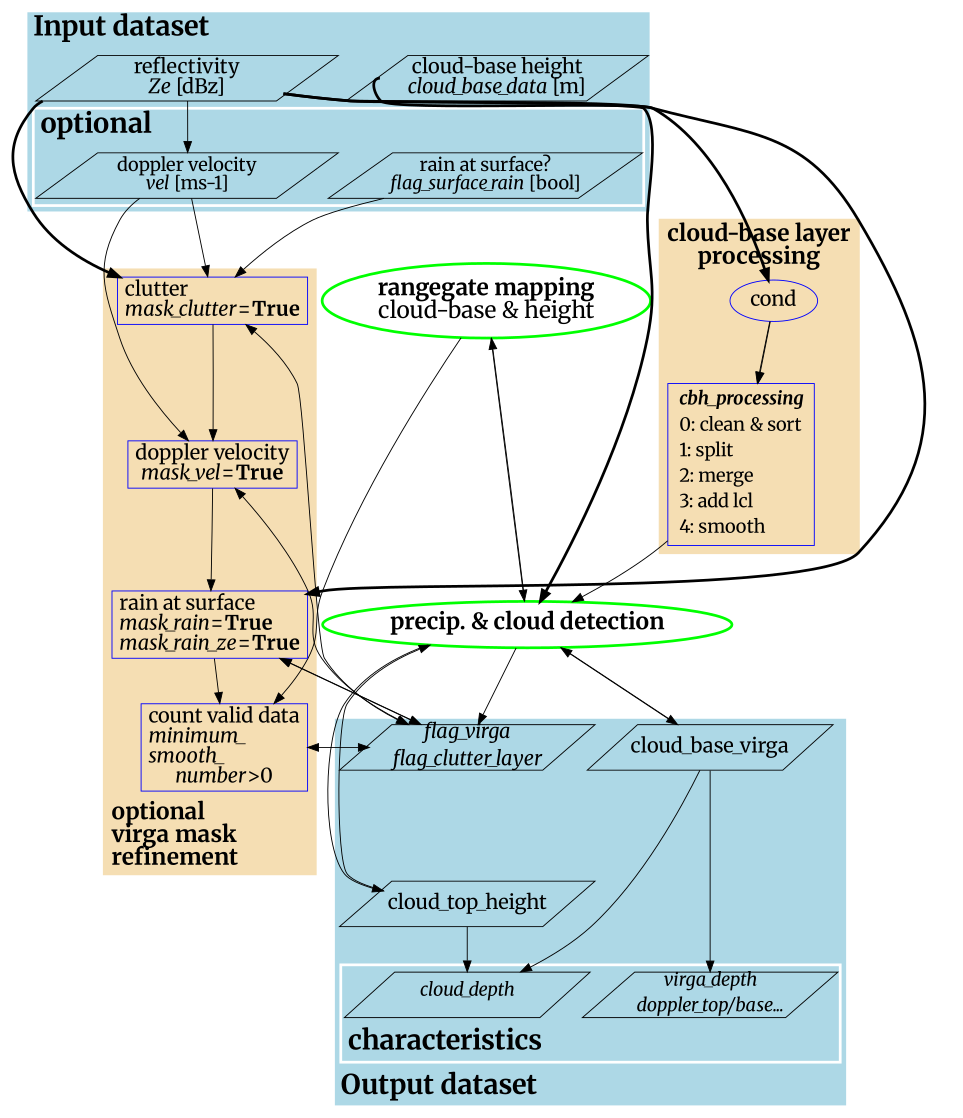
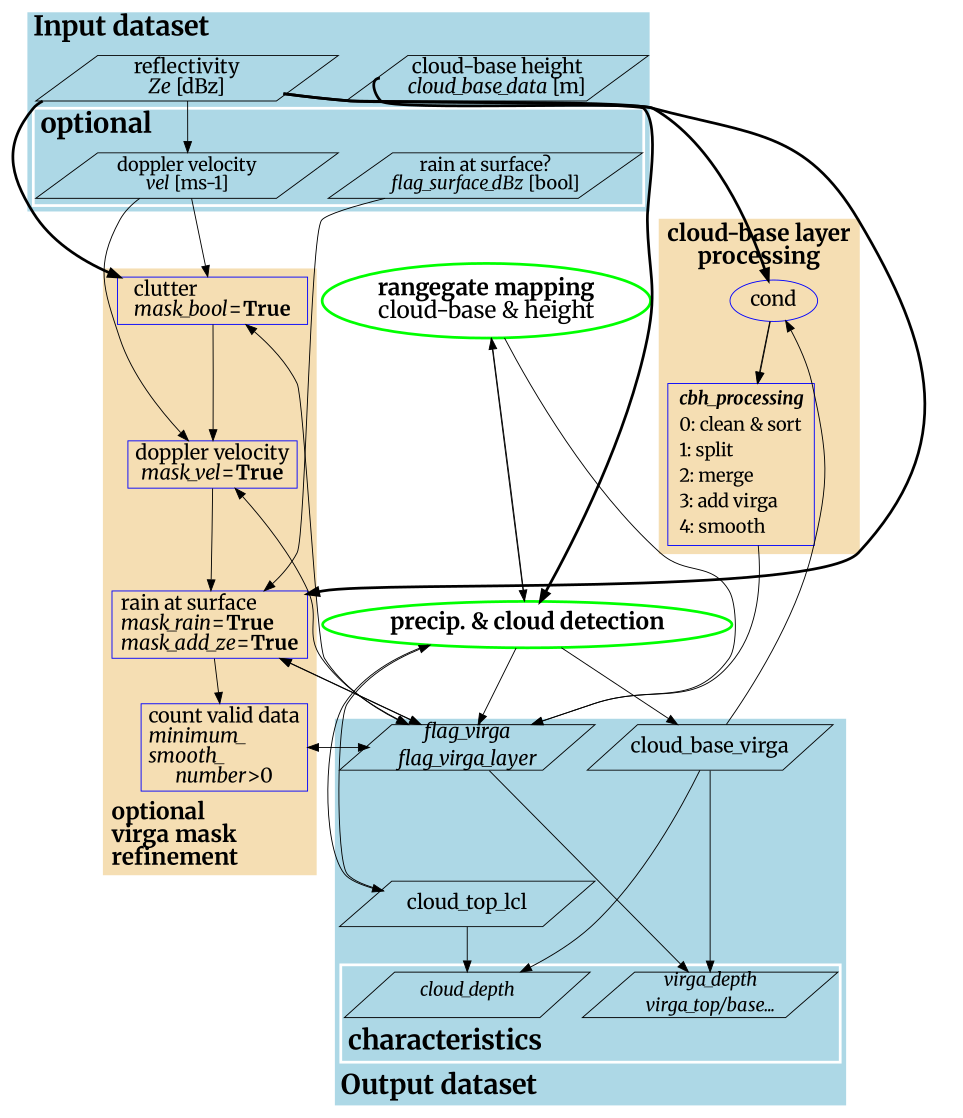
node "rain at surface?": text "flag_surface_rain" -> "flag_surface_dBz"
edge "rain at surface?" -> "clutter": now "rain at surface?" -> "rain at surface"
node "clutter": text "mask_clutter" -> "mask_bool"
node "cbh_processing": text "3: add lcl" -> "3: add virga"
edge "rangegate mapping" -> "count valid data": now "rangegate mapping" -> "flag_virga"
edge "cbh_processing" -> "precip. & cloud detection": now "cbh_processing" -> "flag_virga"
node "rain at surface": text "mask_rain_ze" -> "mask_add_ze"
edge "cloud_base_virga" -> "precip. & cloud detection": now "cloud_base_virga" -> "cond"
node "flag_virga": text "flag_clutter_layer" -> "flag_virga_layer"
edge "flag_virga" -> "virga_depth": added
node "cloud_top_height": label "cloud_top_height" -> "cloud_top_lcl"
node "virga_depth": text "doppler_top/base..." -> "virga_top/base..."
